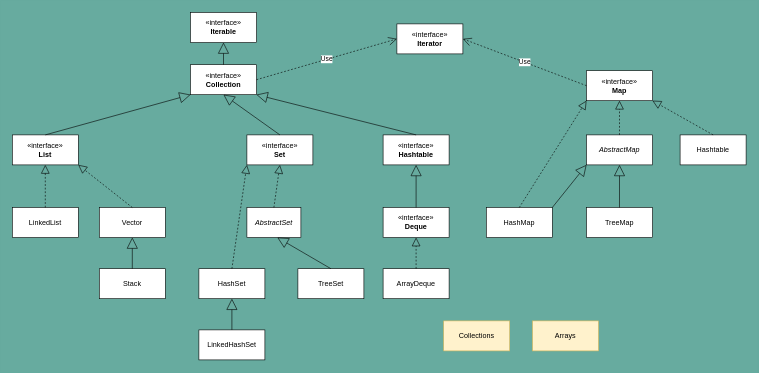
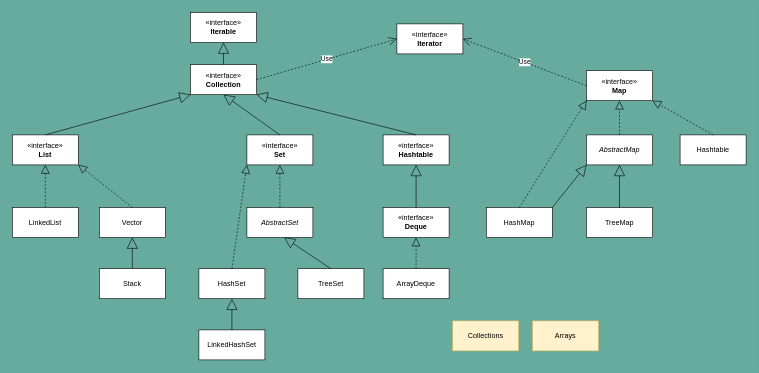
node "AbstractSet": size 54x30 -> 66x30
node "Collections": moved (477, 336) -> (486, 336)
